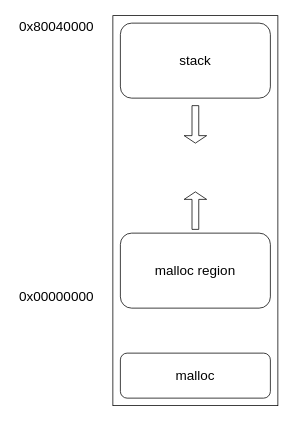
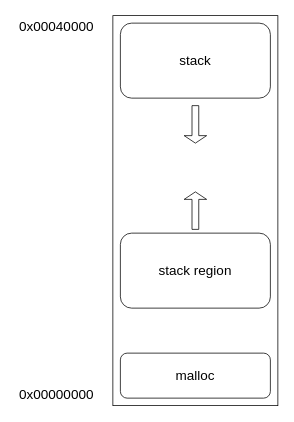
node "0x80040000": label "0x80040000" -> "0x00040000"
node "malloc region": label "malloc region" -> "stack region"
node "0x00000000": moved (57, 297) -> (57, 394)
